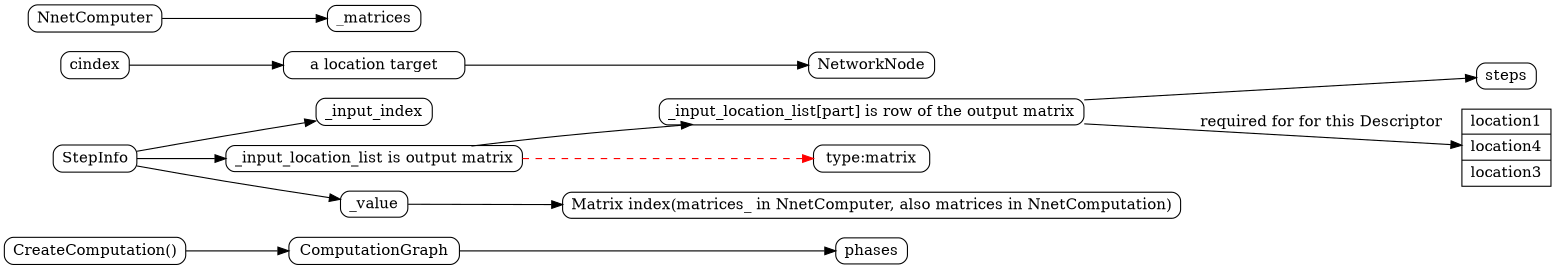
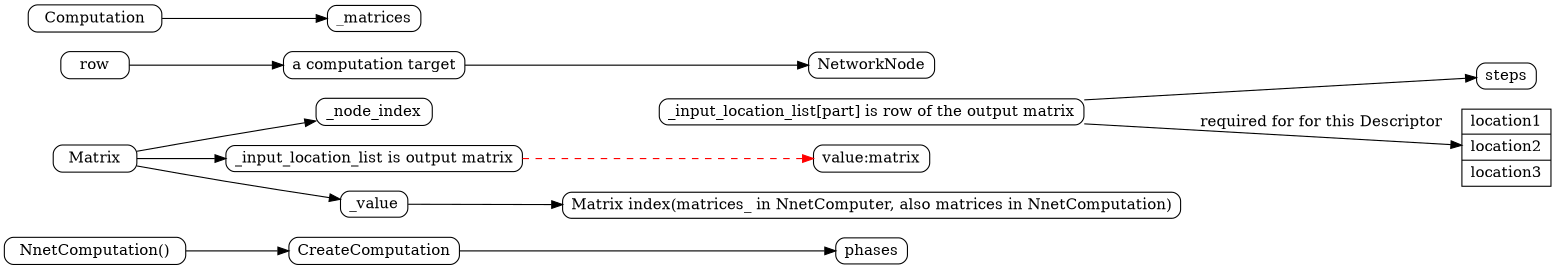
node "NnetComputer": label "NnetComputer" -> "Computation"
node "cindex": label "cindex" -> "row"
node "a location target": label "a location target" -> "a computation target"
node "_input_index": label "_input_index" -> "_node_index"
edge "_input_location_list is output matrix" -> "_input_location_list[part] is row of the output matrix": removed
node "location1": text "location4" -> "location2"
node "StepInfo": label "StepInfo" -> "Matrix"
node "type:matrix": label "type:matrix" -> "value:matrix"
node "CreateComputation()": label "CreateComputation()" -> "NnetComputation()"
node "ComputationGraph": label "ComputationGraph" -> "CreateComputation"
